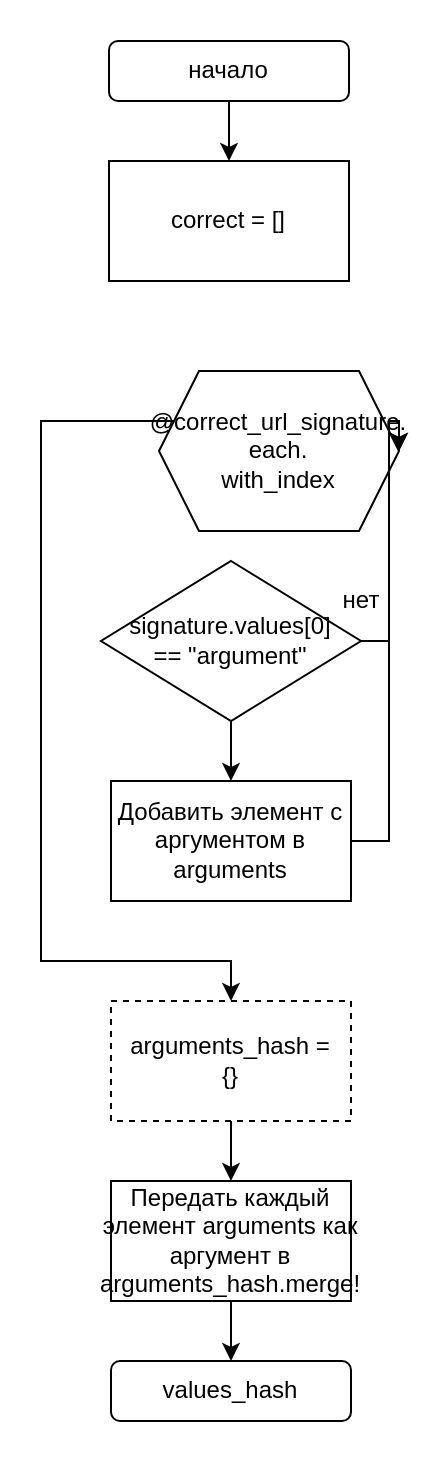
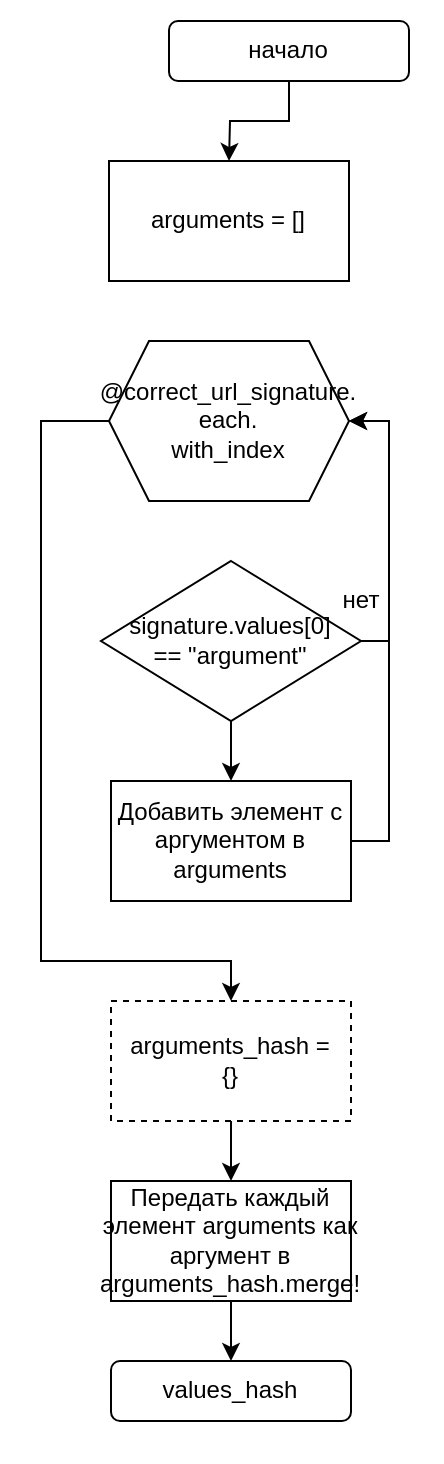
node "начало": moved (229, 71) -> (289, 51)
node "correct = []": label "correct = []" -> "arguments = []"
node "@correct_url_signature. each. with_index": moved (279, 451) -> (229, 421)
